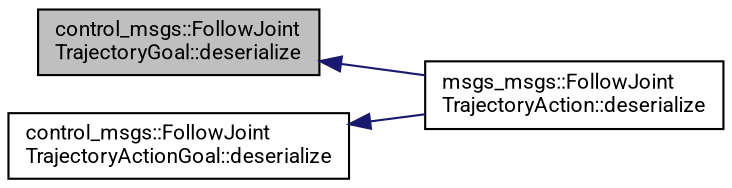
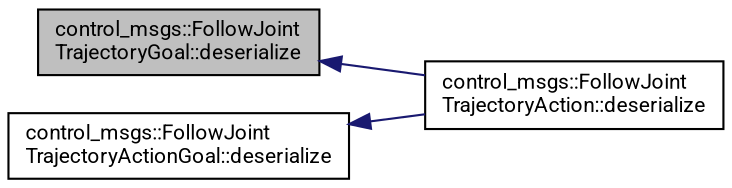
node "msgs_msgs::FollowJoint TrajectoryAction::deserialize": label "msgs_msgs::FollowJoint TrajectoryAction::deserialize" -> "control_msgs::FollowJoint TrajectoryAction::deserialize"
